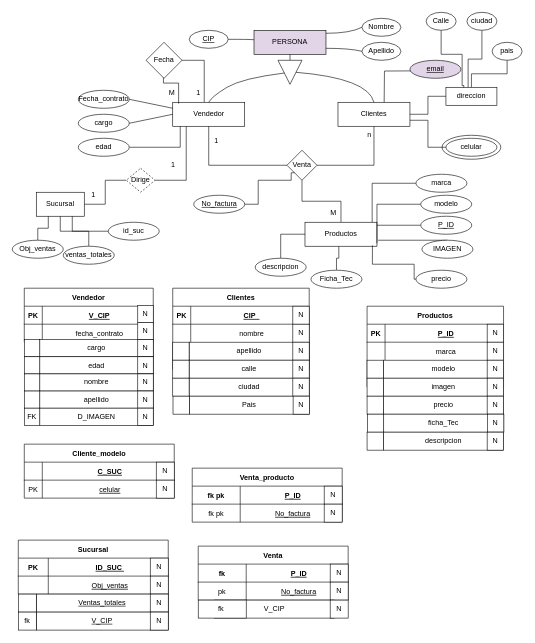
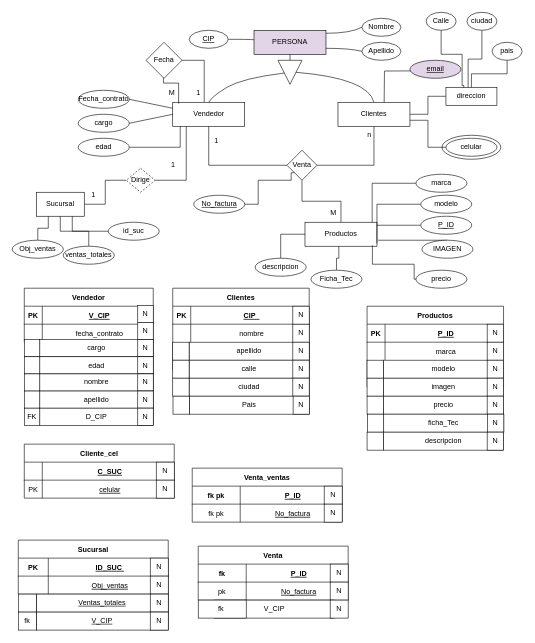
node "D_IMAGEN": label "D_IMAGEN" -> "D_CIP"
node "Cliente_modelo": label "Cliente_modelo" -> "Cliente_cel"
node "Venta_producto": label "Venta_producto" -> "Venta_ventas"
